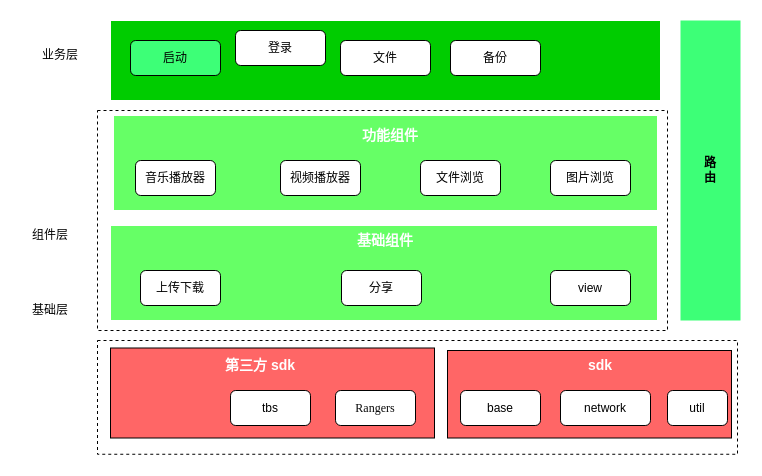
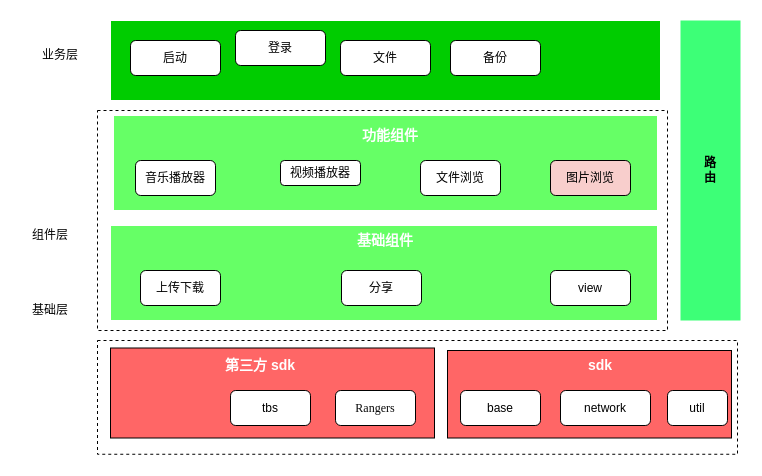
node "启动": fillcolor #3dff77 -> #ffffff
node "视频播放器": size 80x35 -> 80x25
node "图片浏览": fillcolor #ffffff -> #f8cecc
